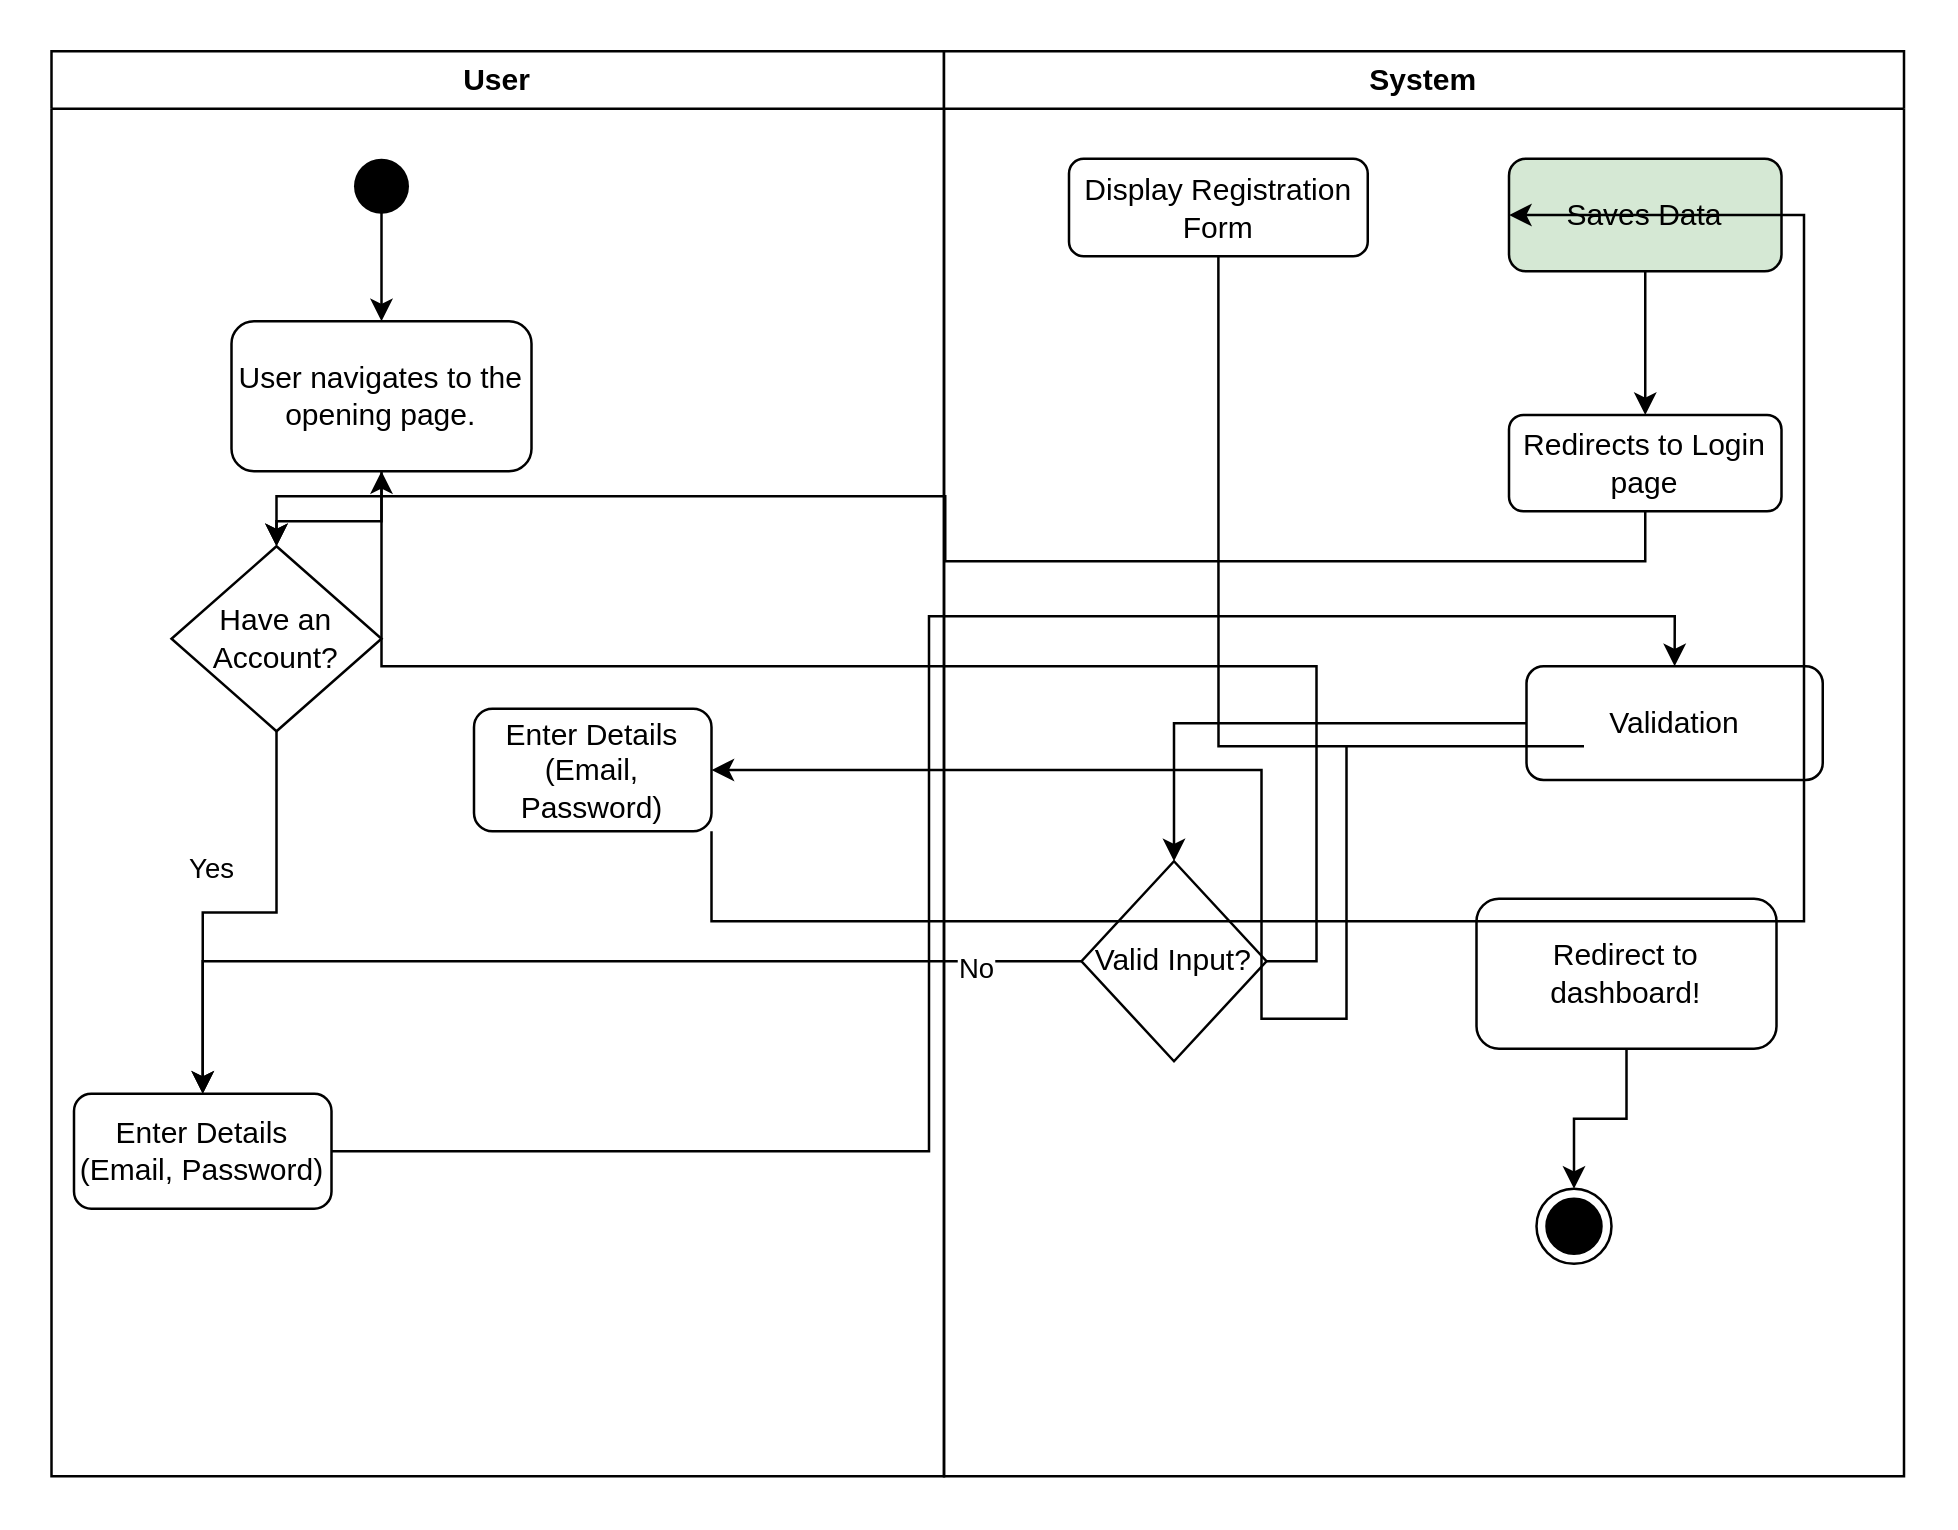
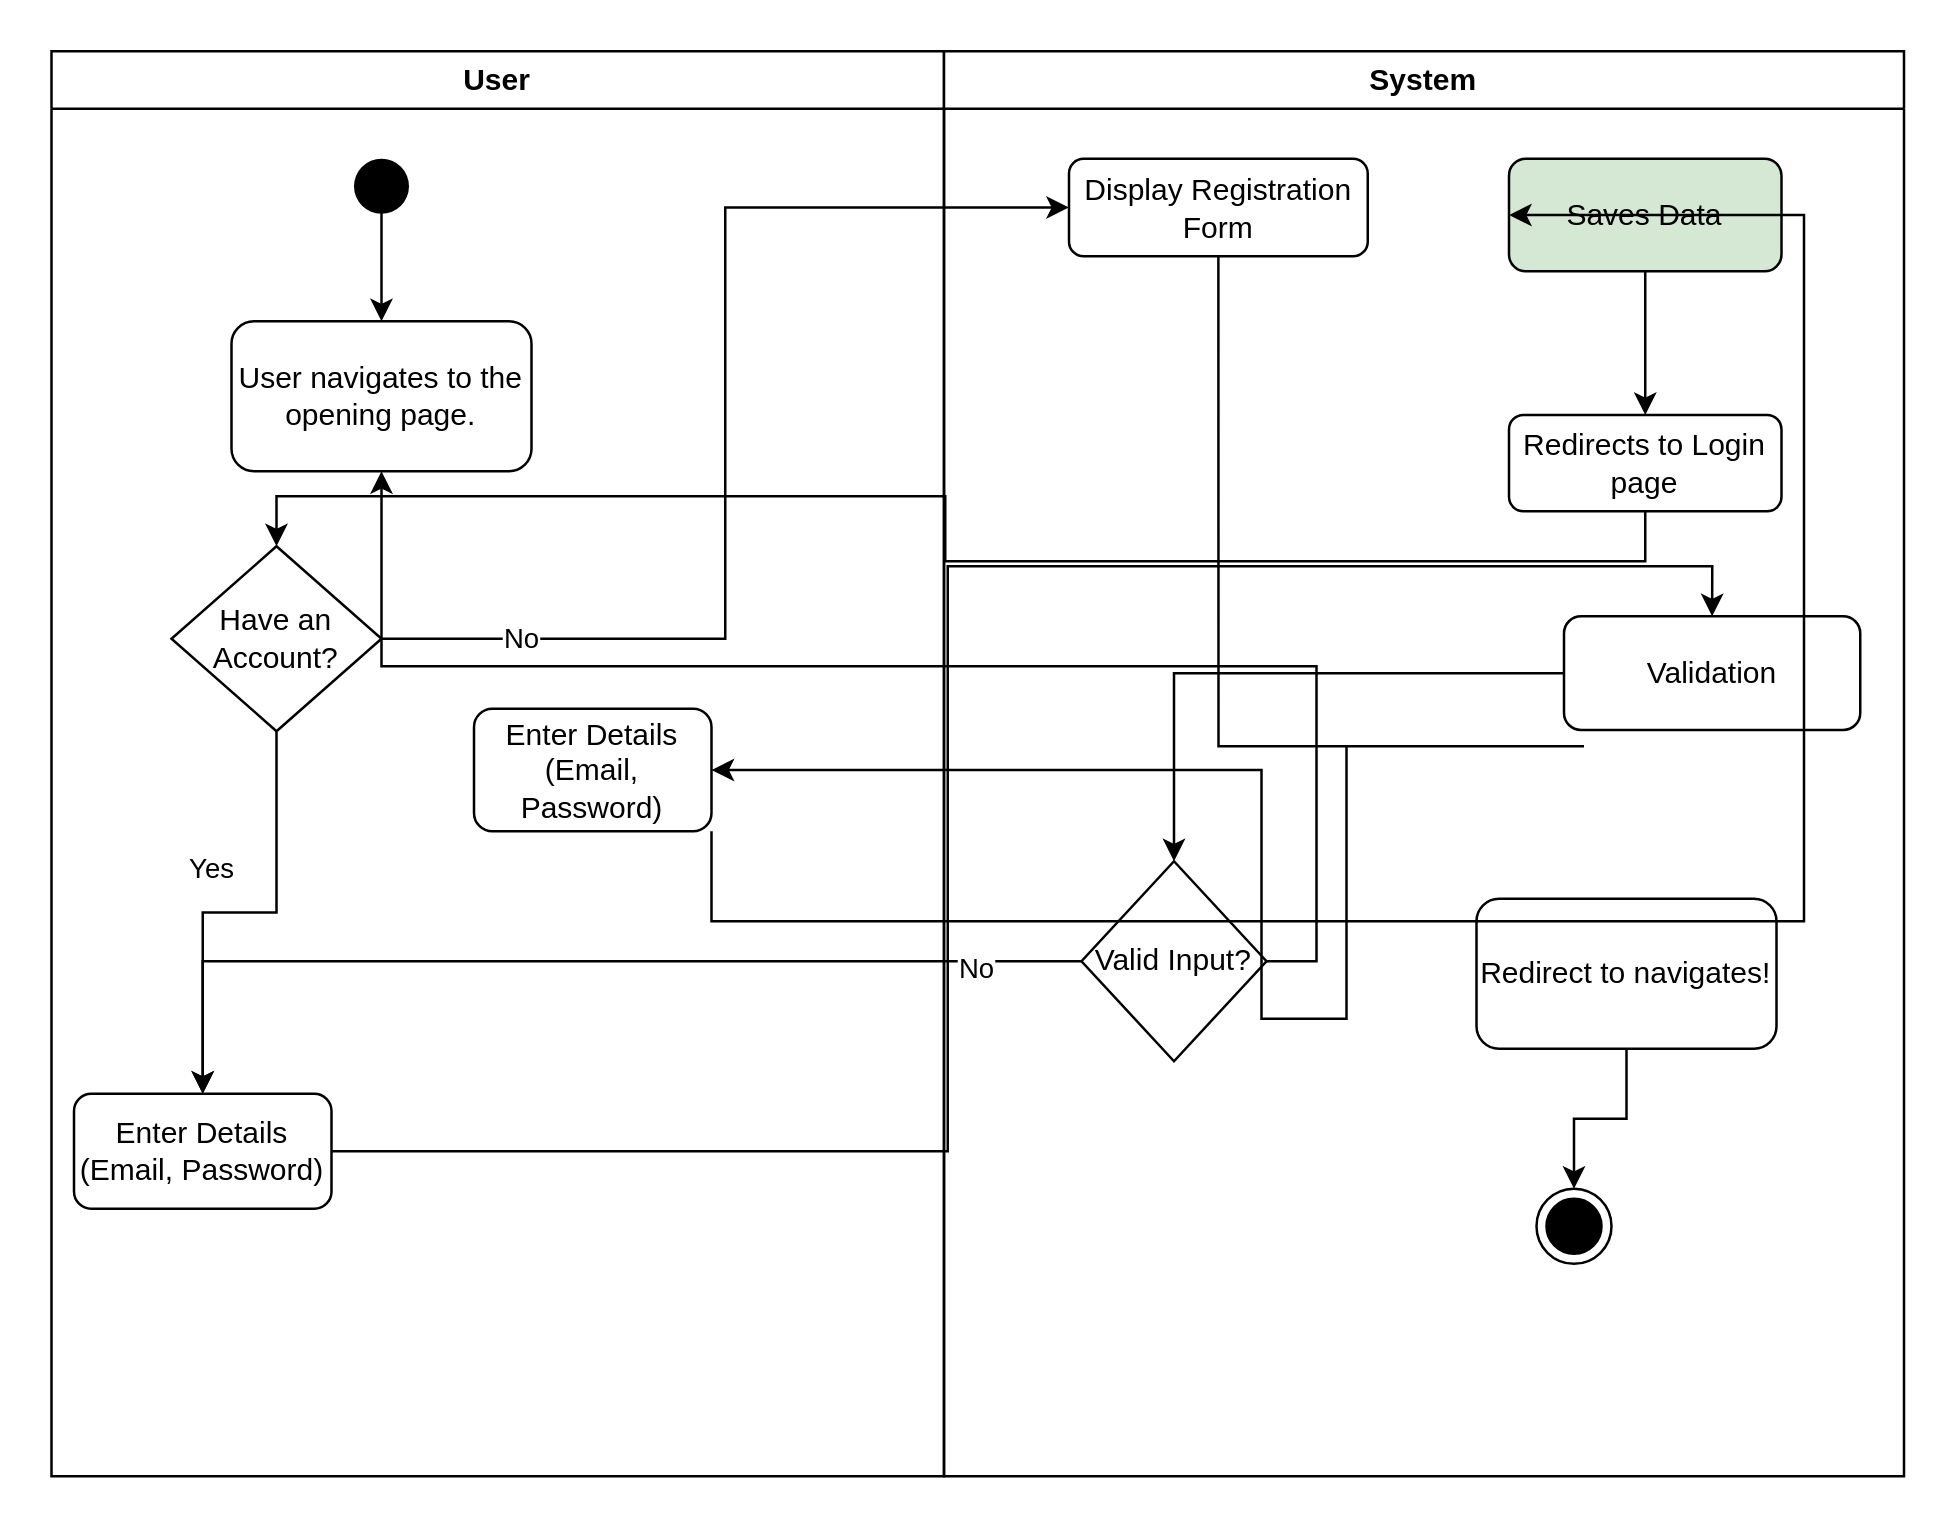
edge "Have an Account?" -> "Display Registration Form": added, label "No"
edge "User navigates to the opening page." -> "Have an Account?": removed
node "Validation": moved (1674, 723) -> (1712, 673)
node "Redirect to dashboard!": label "Redirect to dashboard!" -> "Redirect to navigates!"
